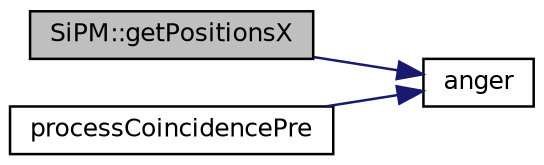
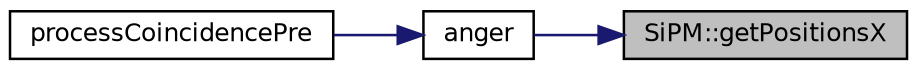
edge "SiPM::getPositionsX" -> "anger": reversed
